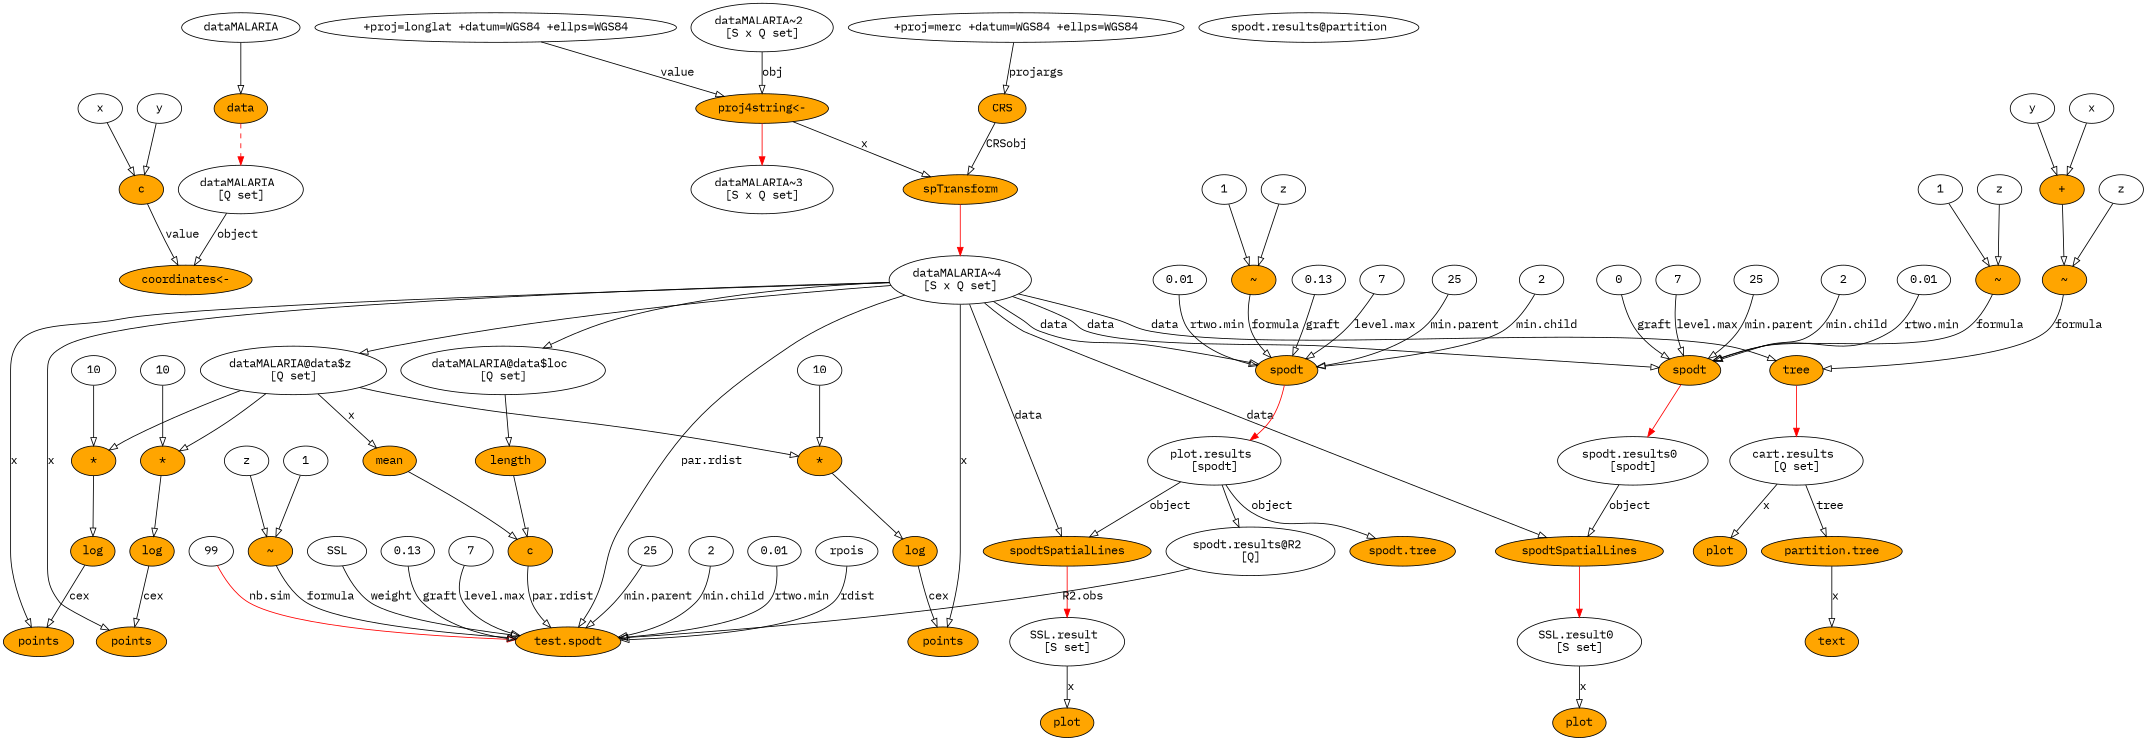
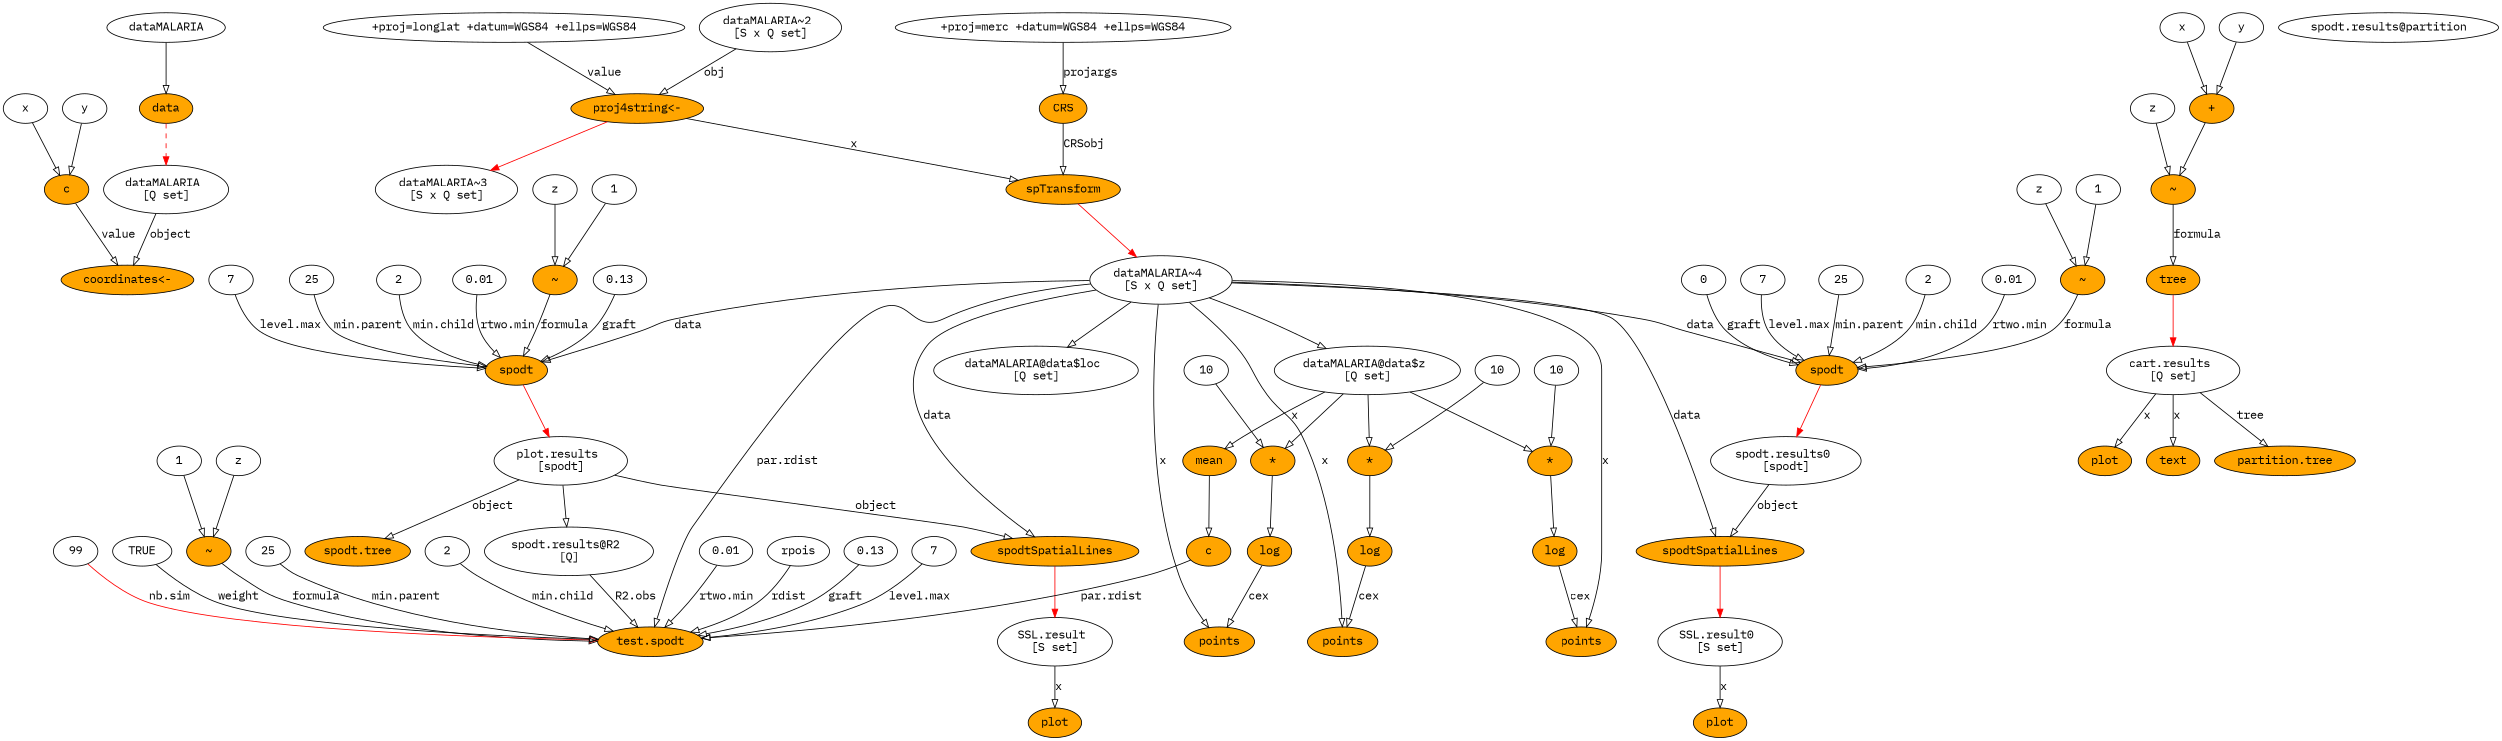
edge "dataMALARIA~4 [S x Q set]" -> "tree": removed, label "data"
node "length": removed
node "SSL": label "SSL" -> "TRUE"
edge "partition.tree" -> "text": now "cart.results [Q set]" -> "text"
